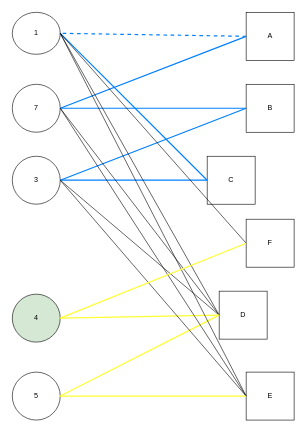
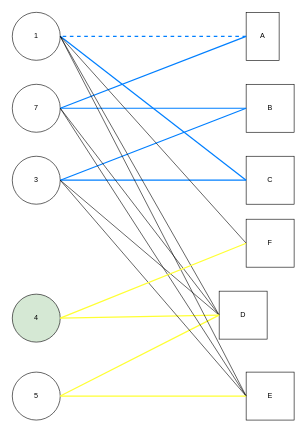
node "1": size 48x42 -> 48x48
node "A": size 48x48 -> 33x48
node "C": moved (231, 180) -> (270, 180)
